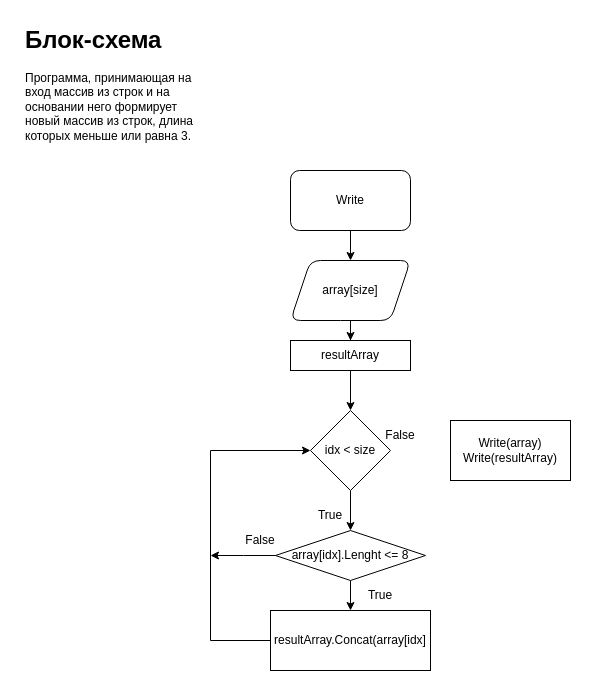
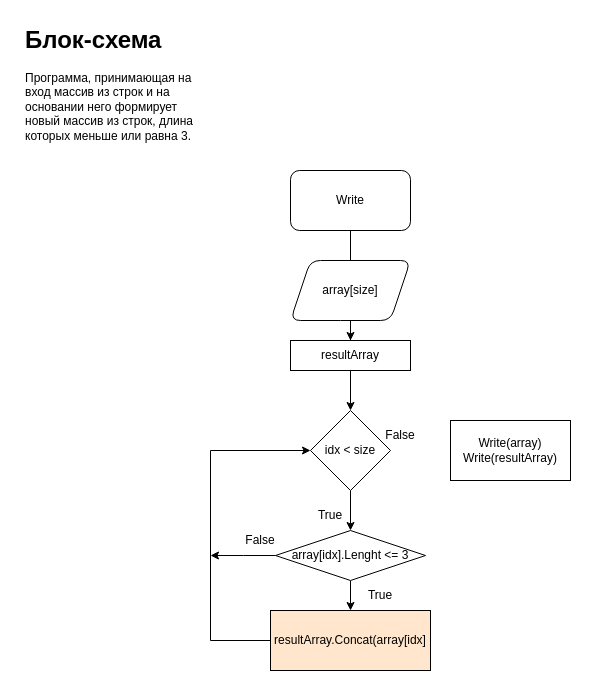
edge "Write" -> "array[size]": arrowhead classic -> none
node "array[idx].Lenght <= 8": label "array[idx].Lenght <= 8" -> "array[idx].Lenght <= 3"
node "resultArray.Concat(array[idx]": fillcolor #ffffff -> #ffe6cc
